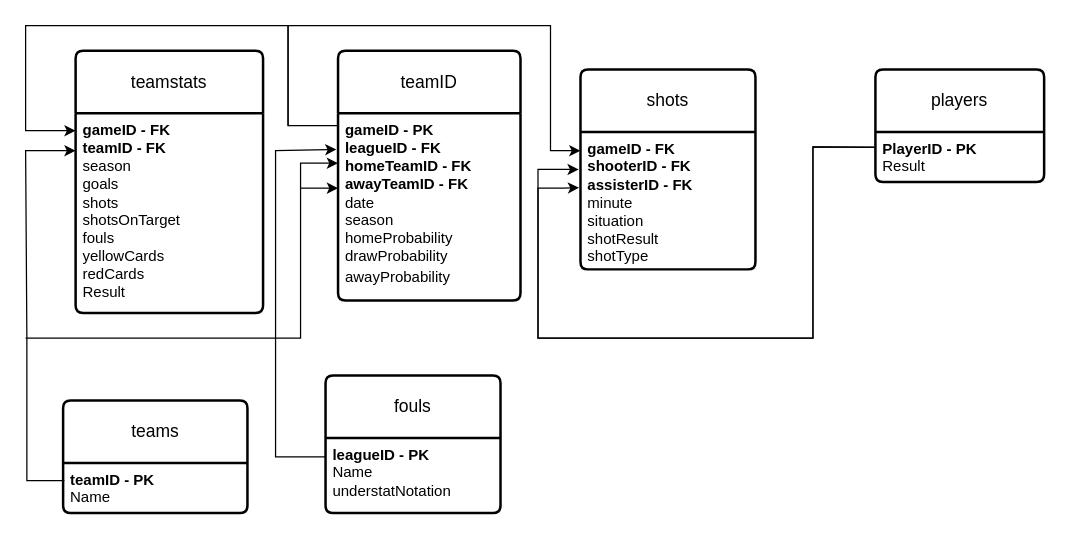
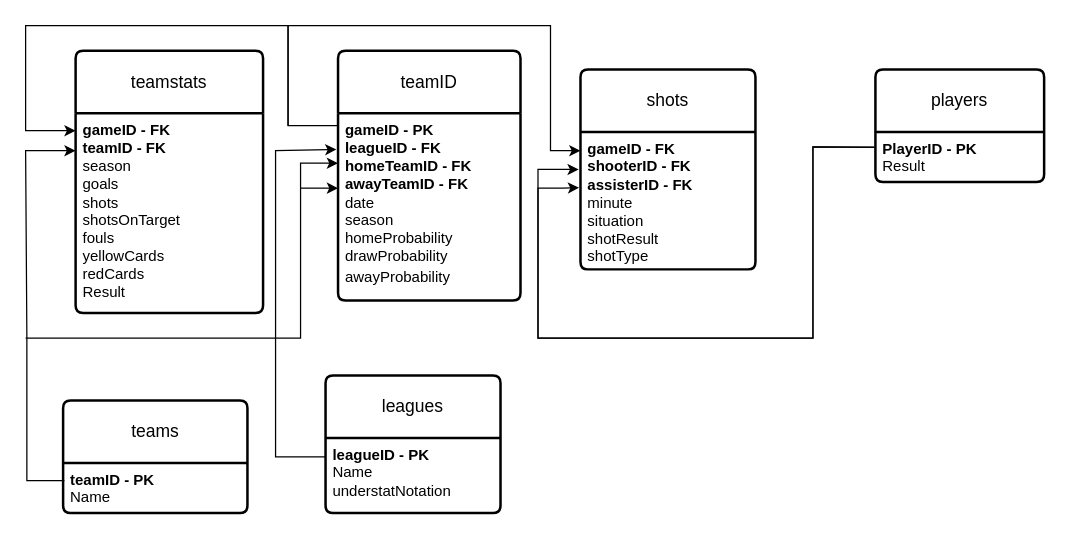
node "fouls": label "fouls" -> "leagues"
